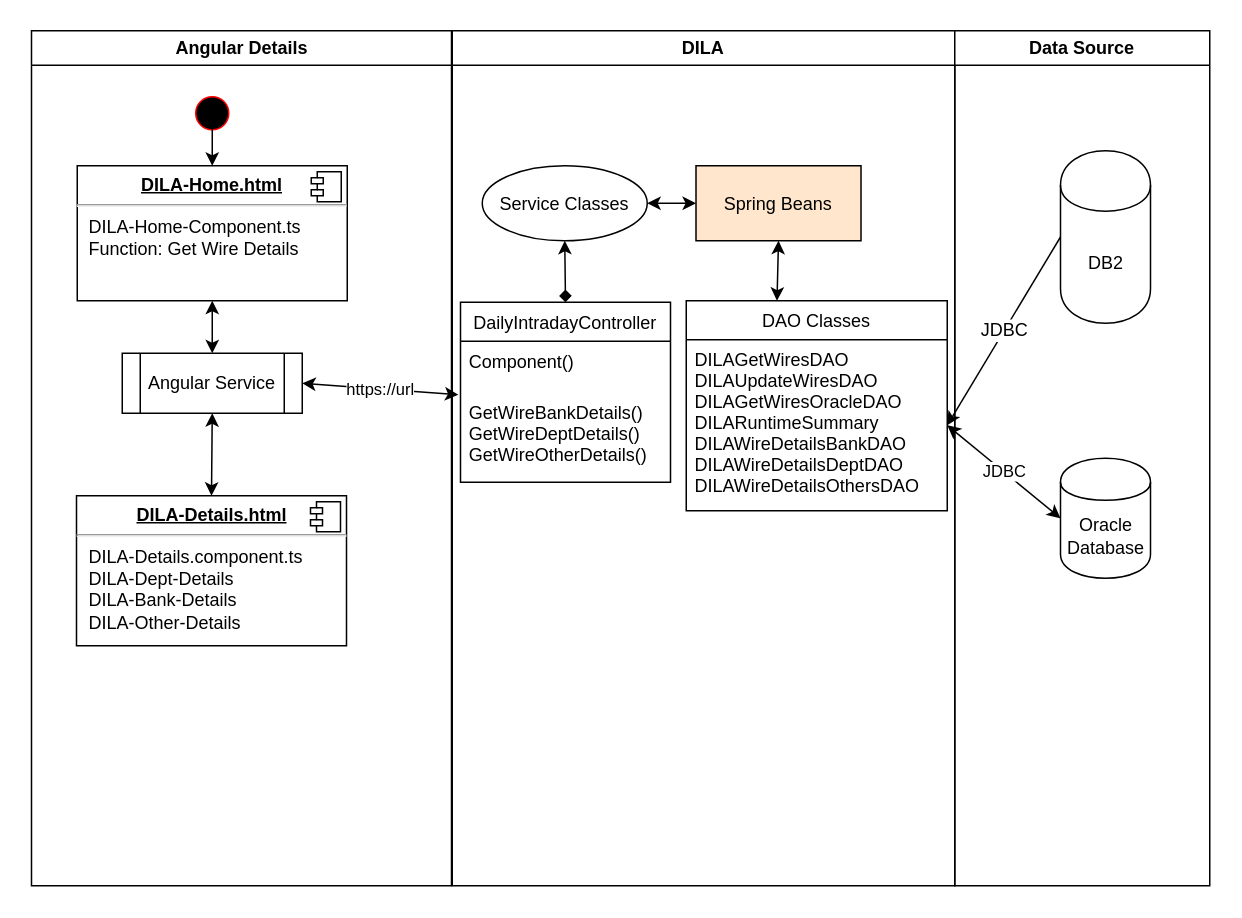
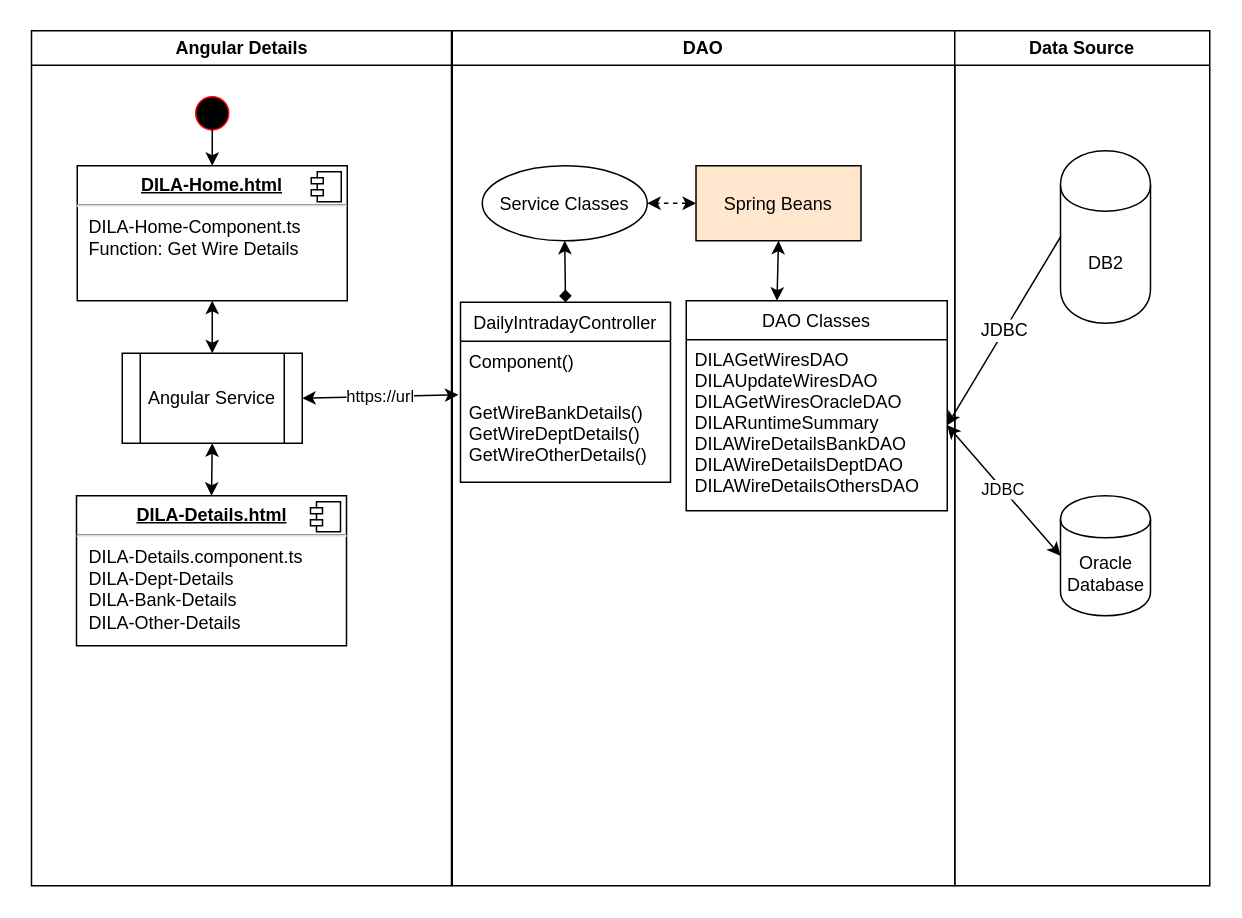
node "DILA": label "DILA" -> "DAO"
edge "Service Classes" -- "Spring Beans": style solid -> dashed
node "Angular Service": size 180x60 -> 180x90
node "Oracle Database": moved (1106, 518) -> (1106, 556)
